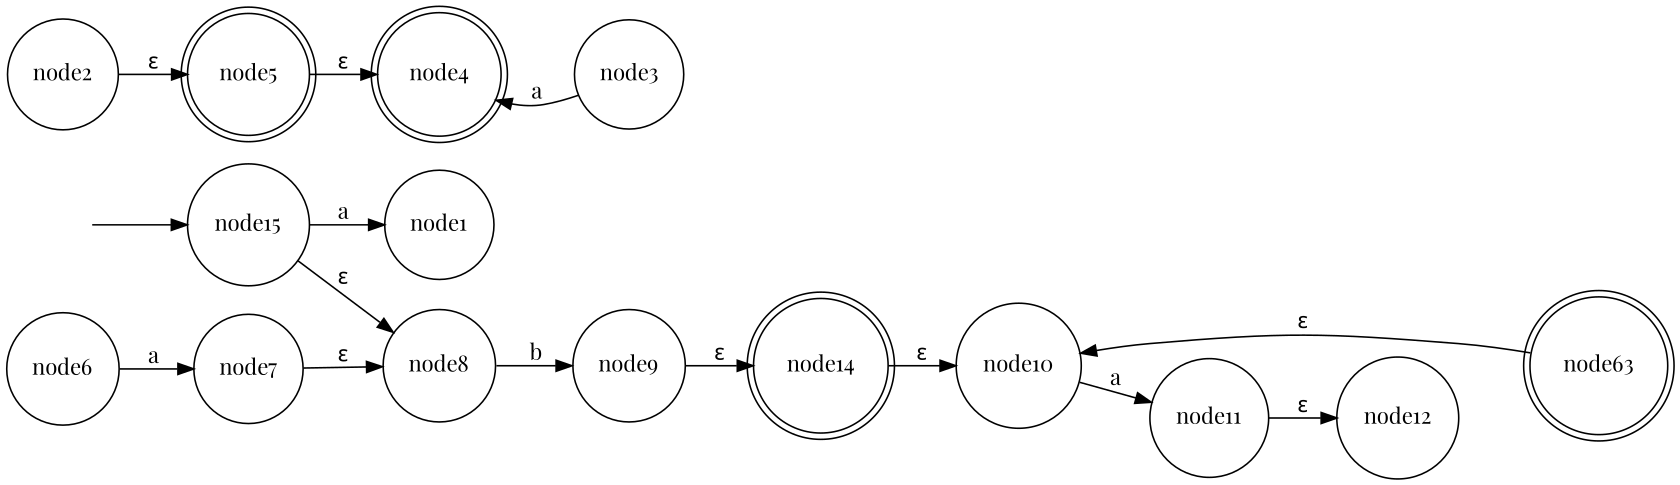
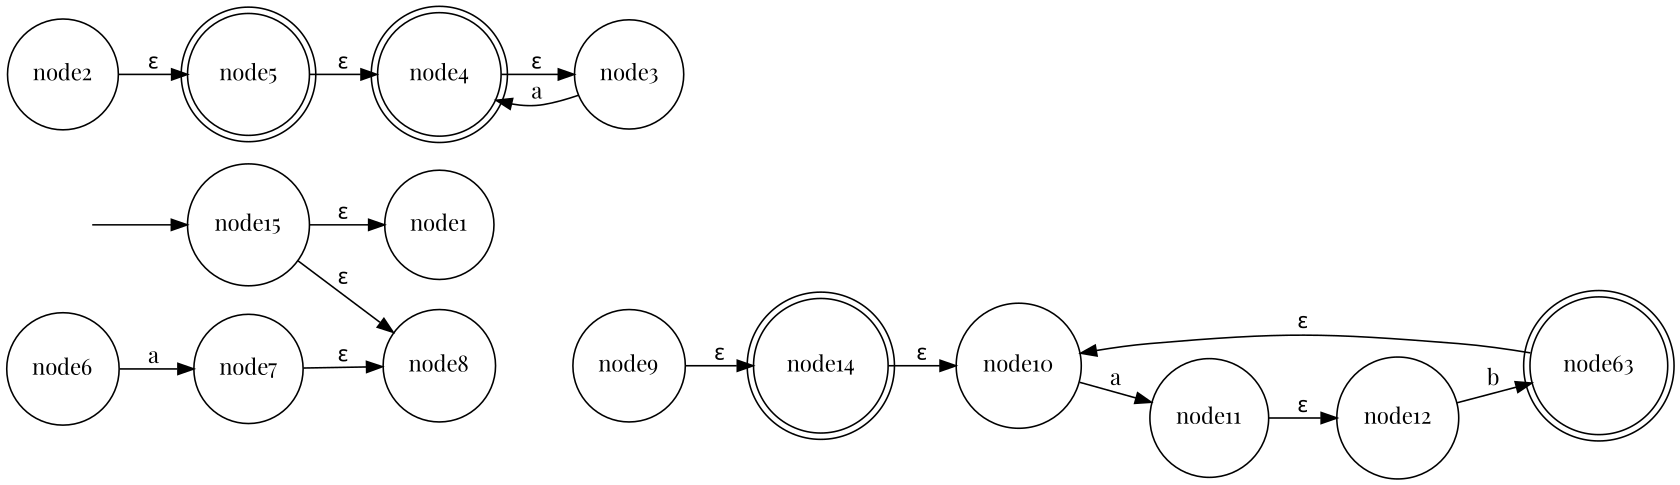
edge "node4" -> "node3": added, label "ε"
edge "node15" -> "node1": label "a" -> "ε"
edge "node8" -> "node9": removed, label "b"
edge "node12" -> "node63": added, label "b"
